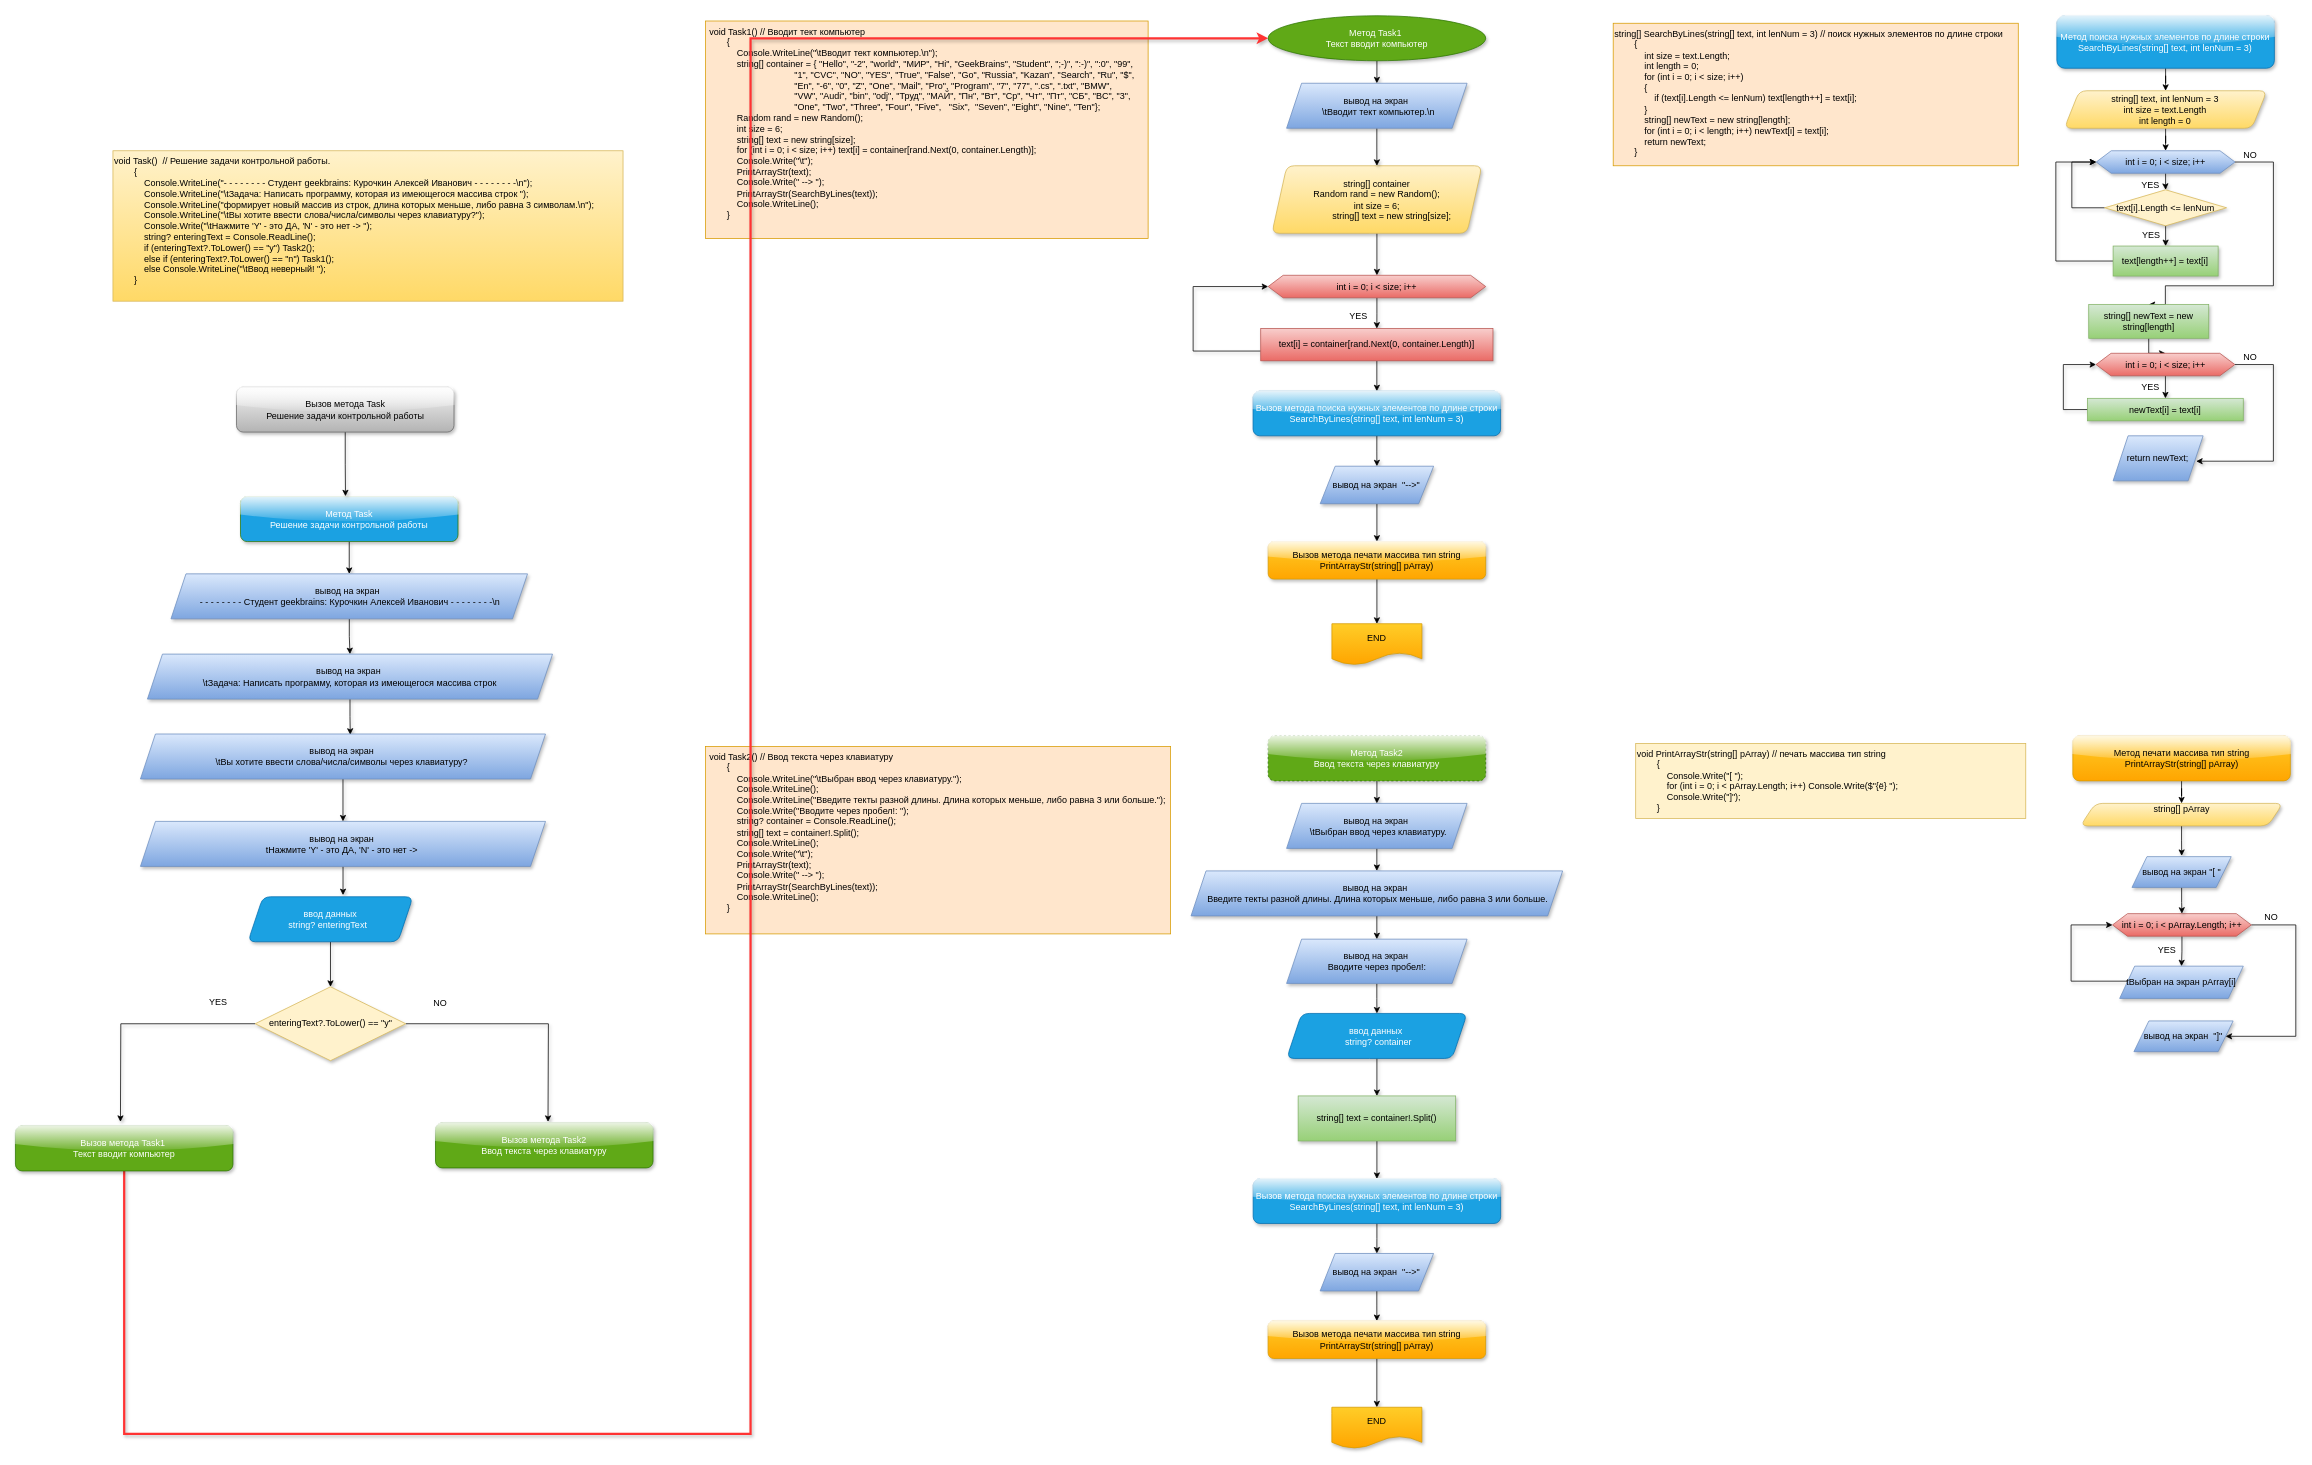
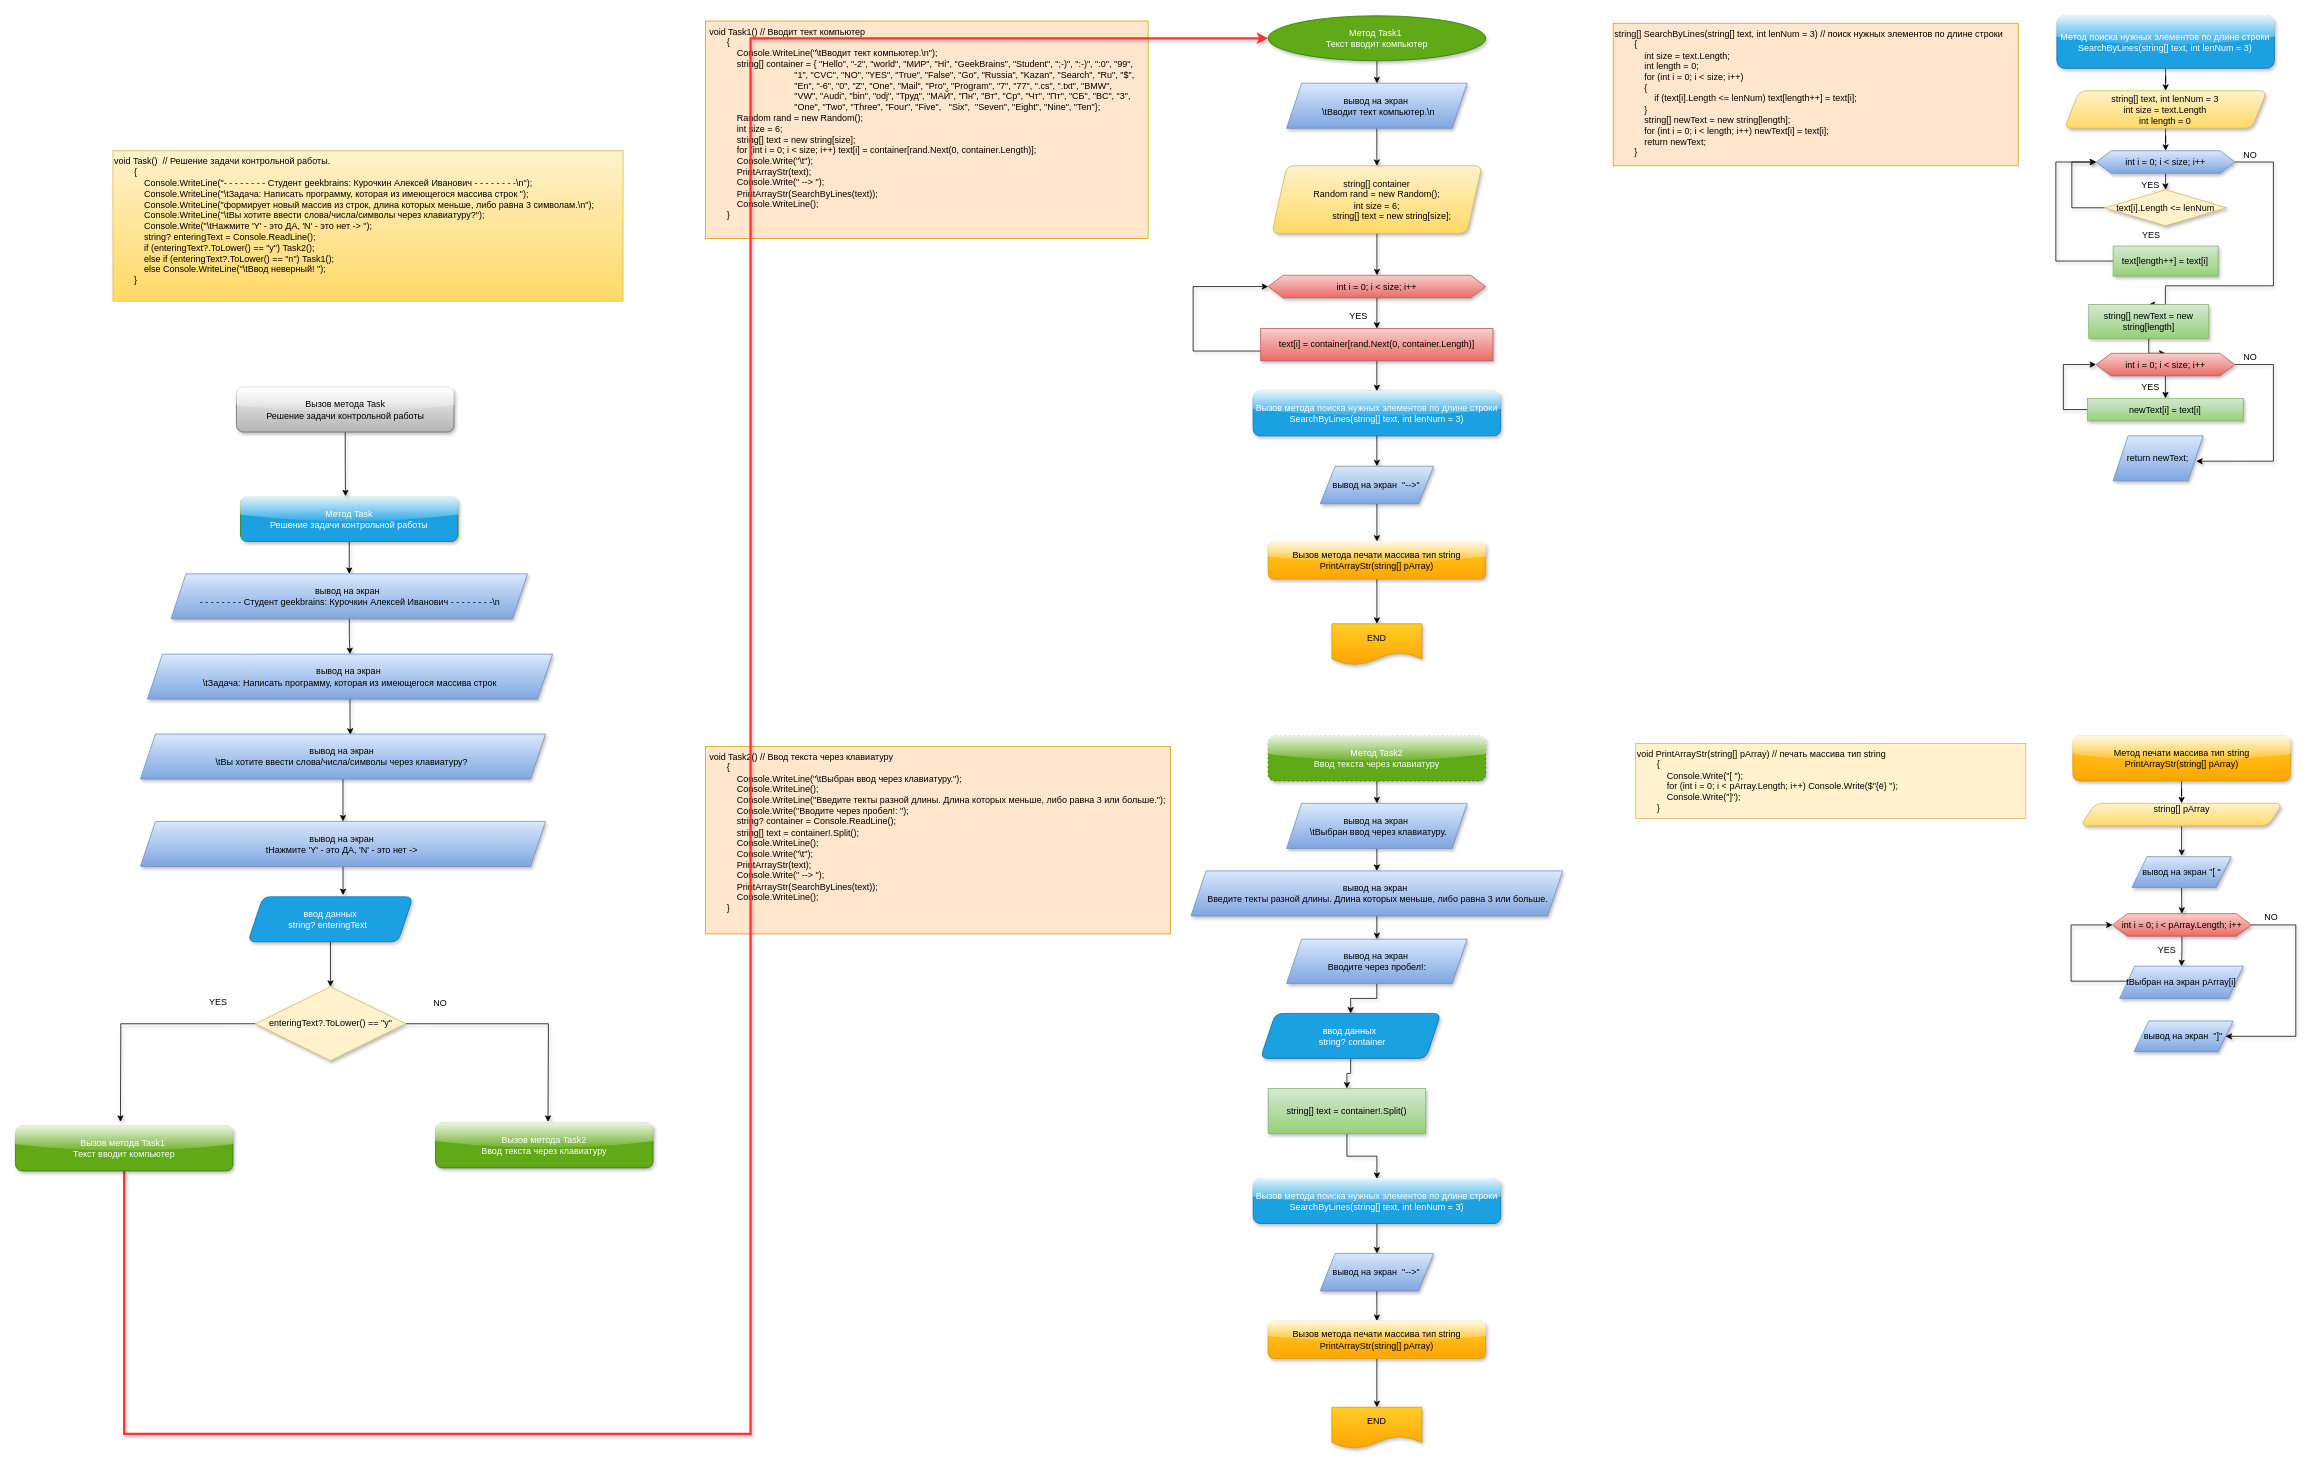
edge "text[i].Length <= lenNum" -> "text[length++] = text[i]": removed
node "ввод данных string? container": moved (1377, 1036) -> (1350, 1036)
node "string[] text = container!.Split()": moved (1377, 1118) -> (1347, 1111)
